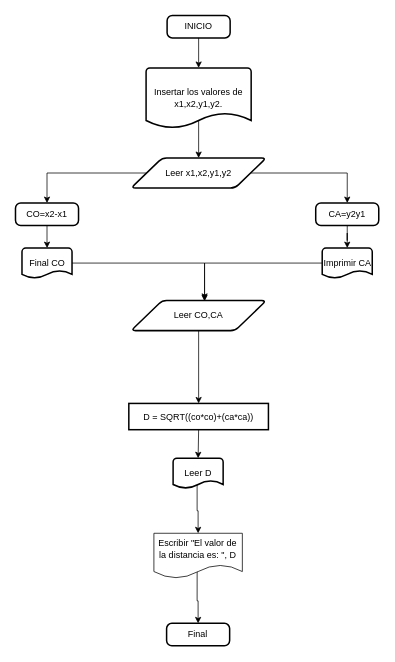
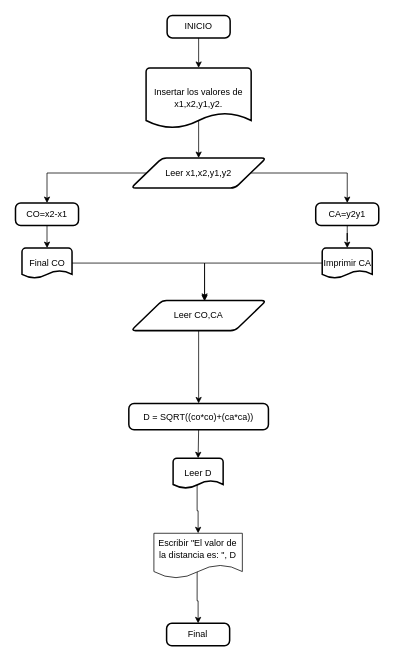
node "D = SQRT((co*co)+(ca*ca))": shape rectangle -> rounded rectangle
